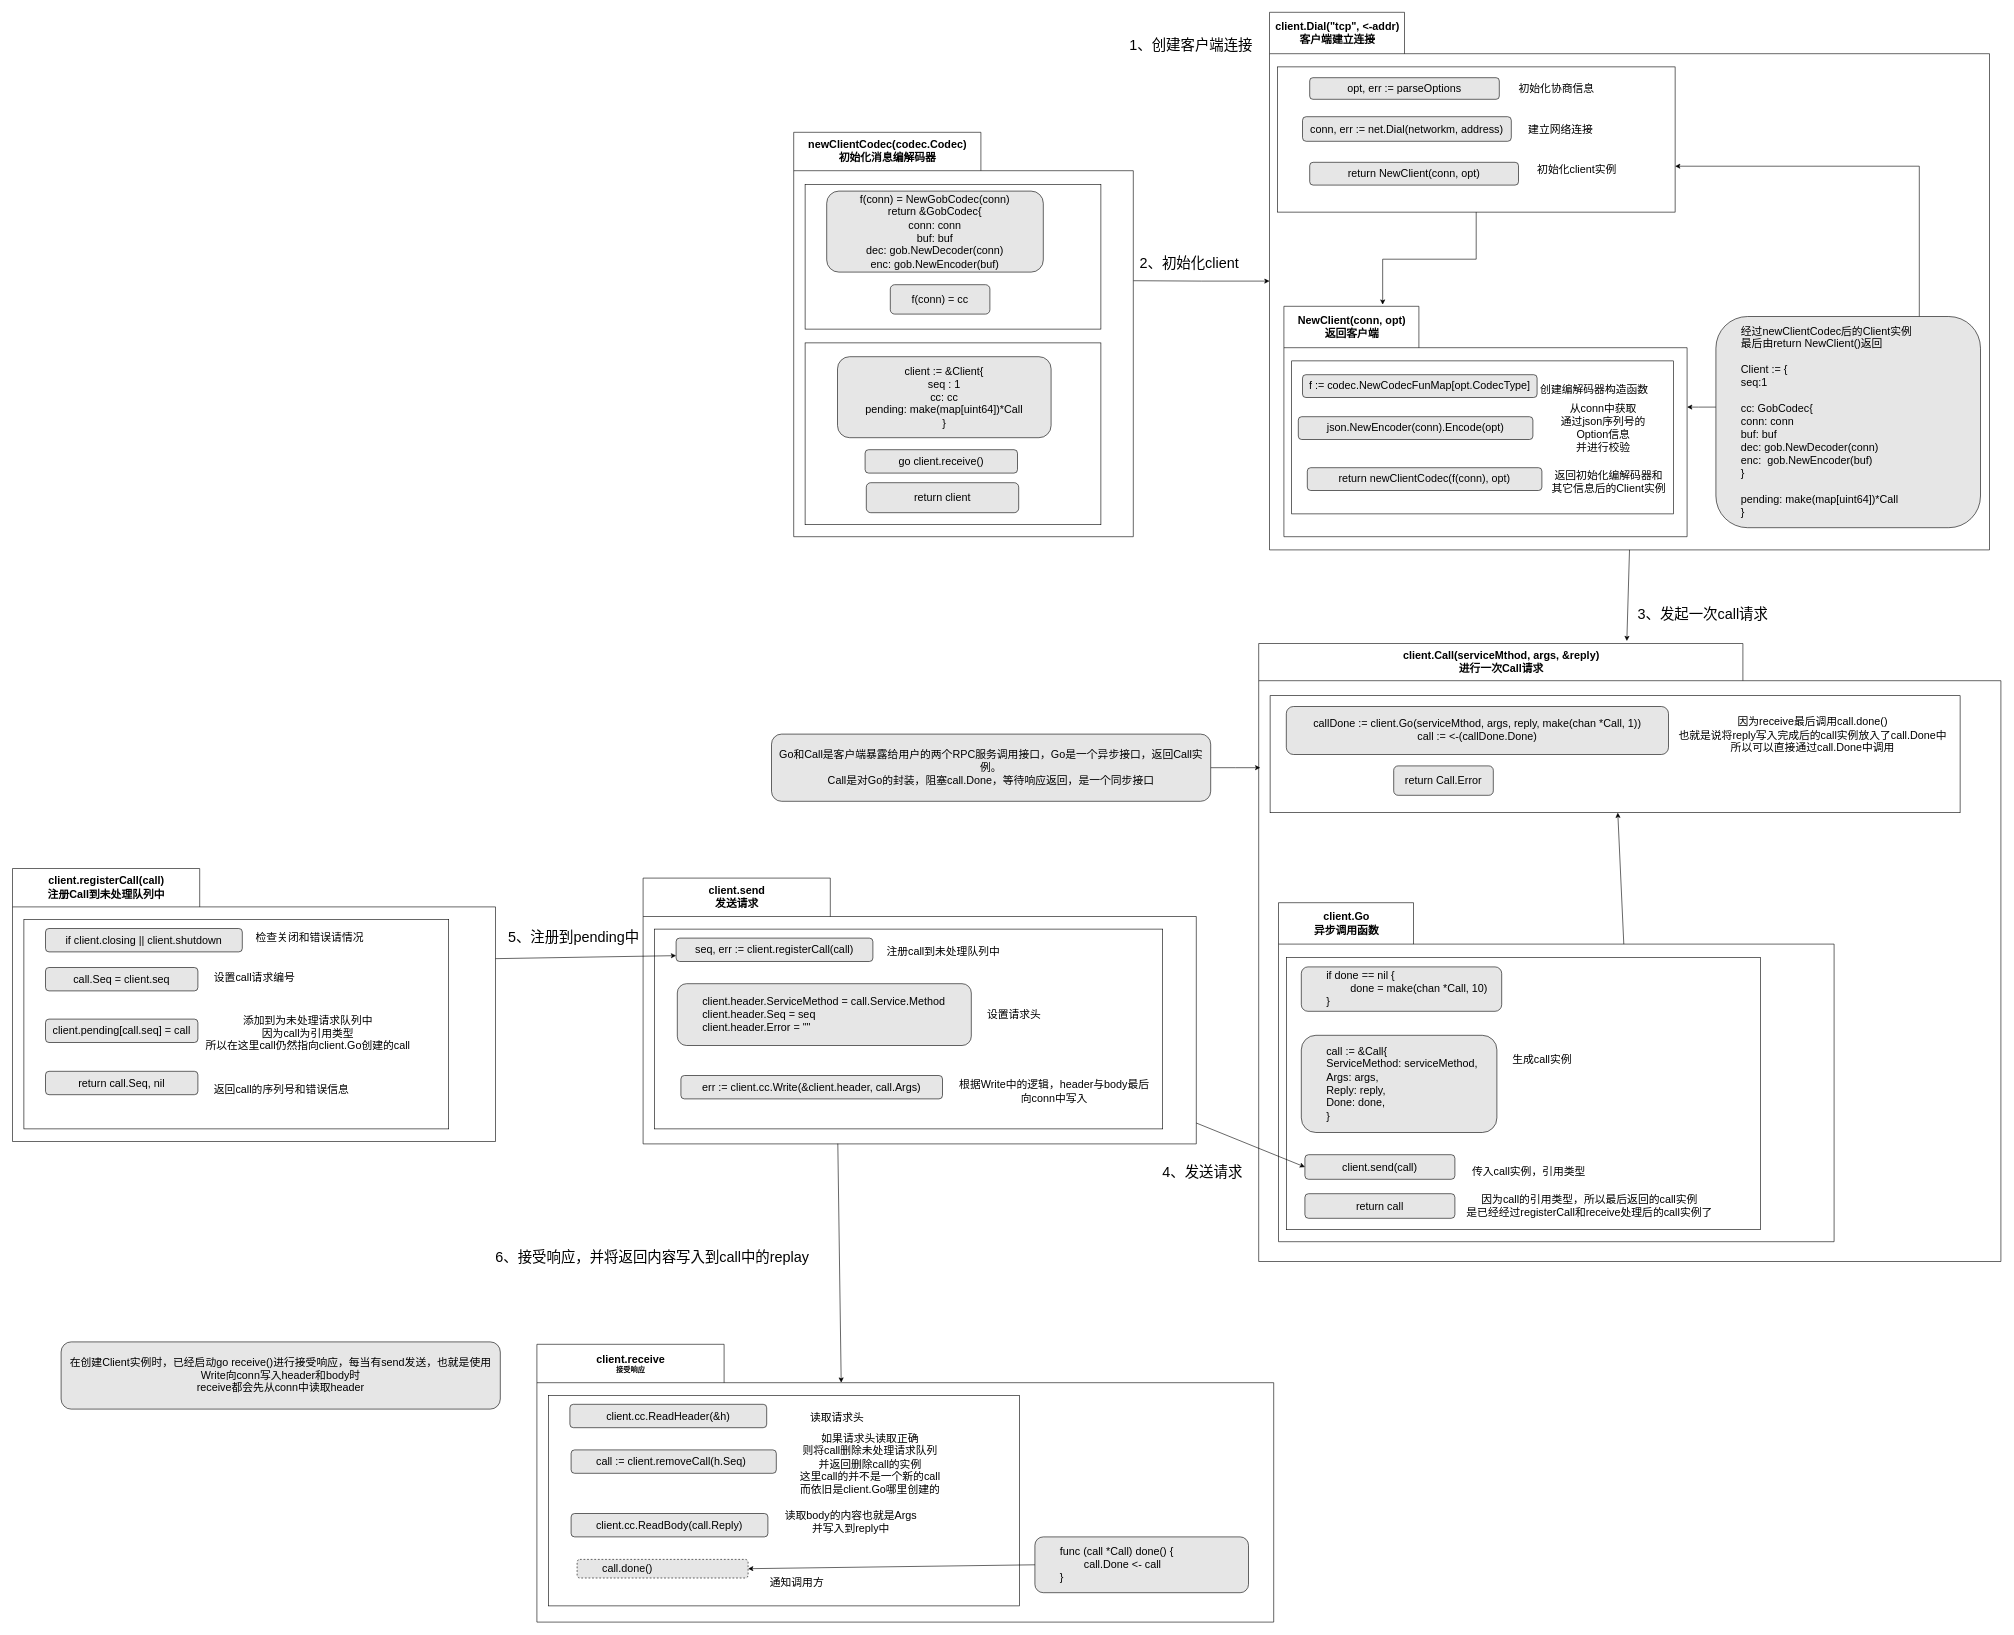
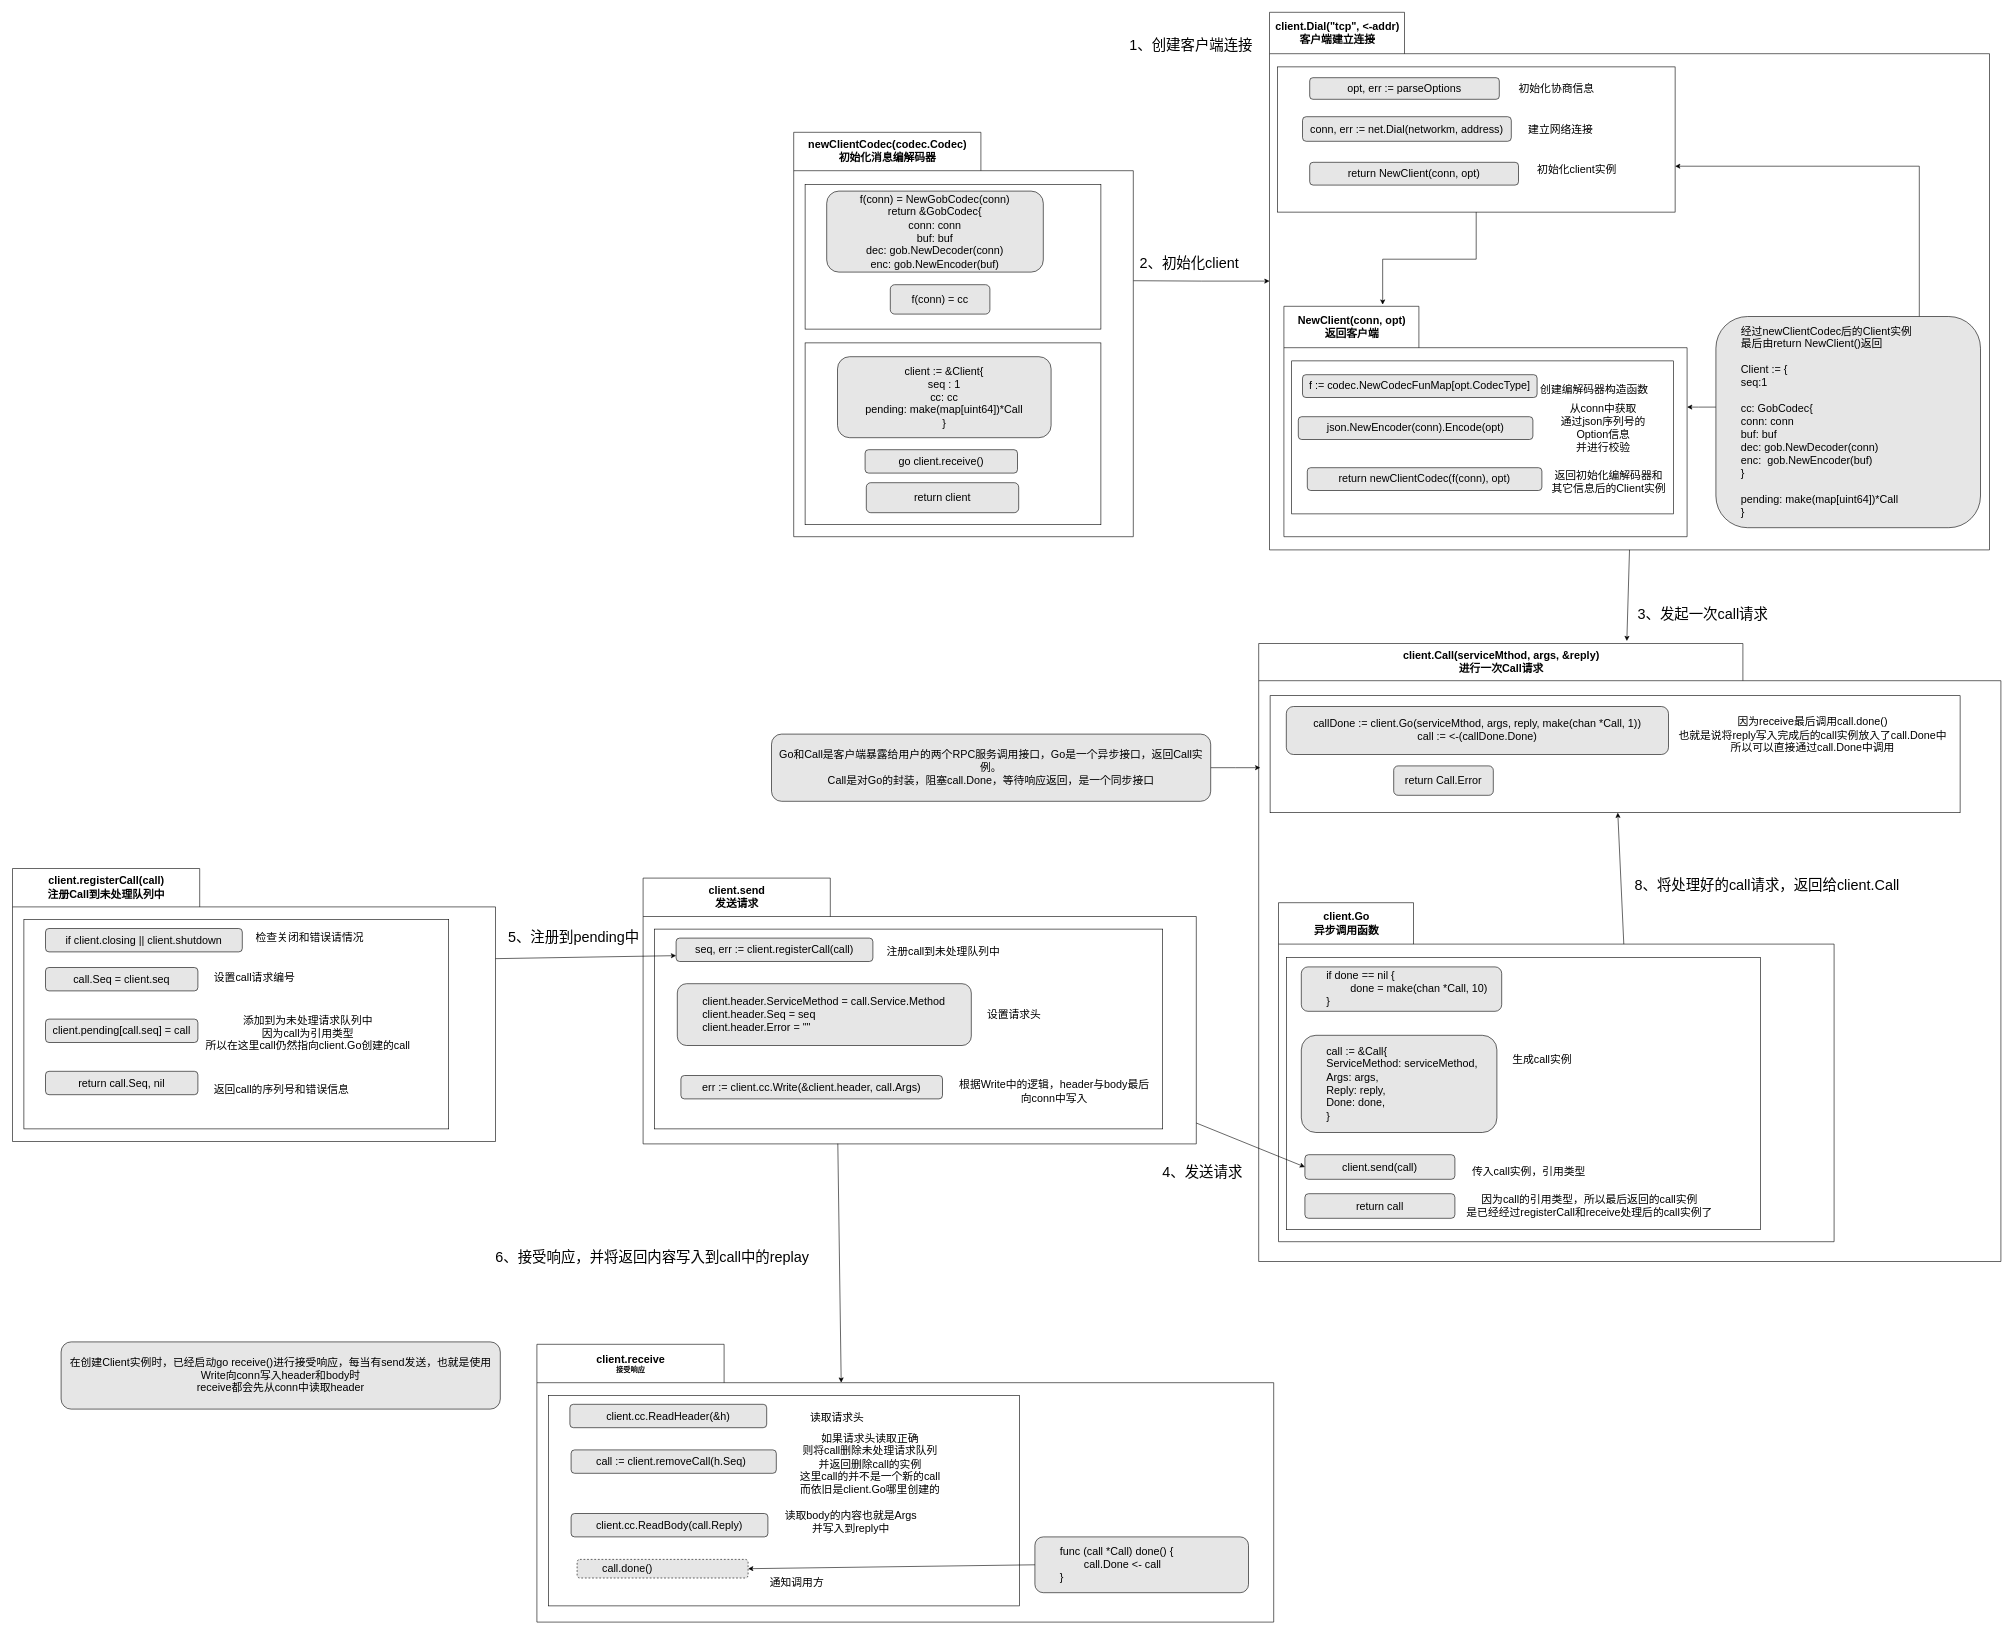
node "8、将处理好的call请求，返回给client.Call": added
